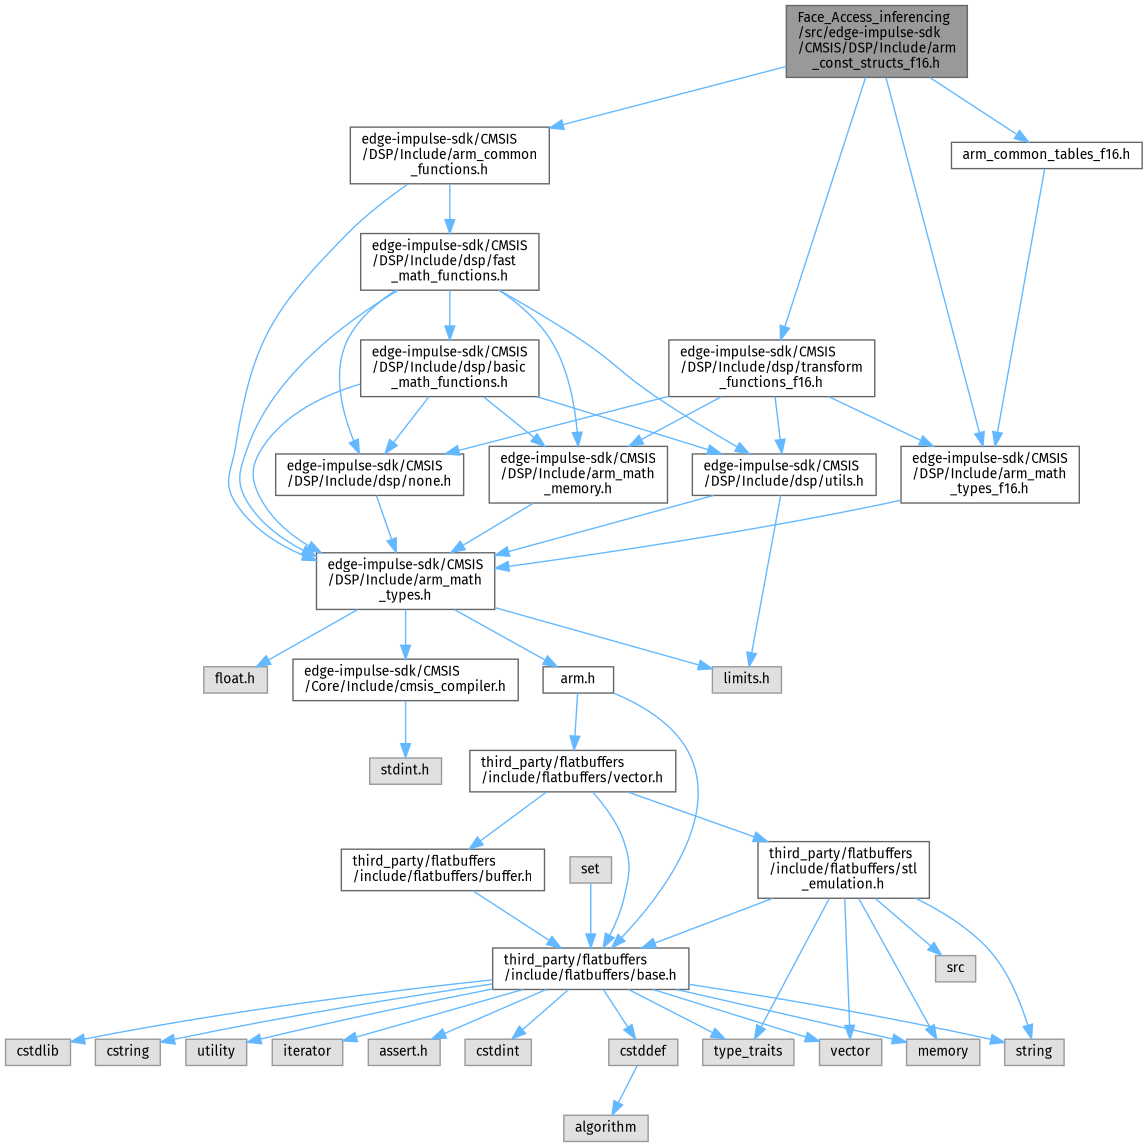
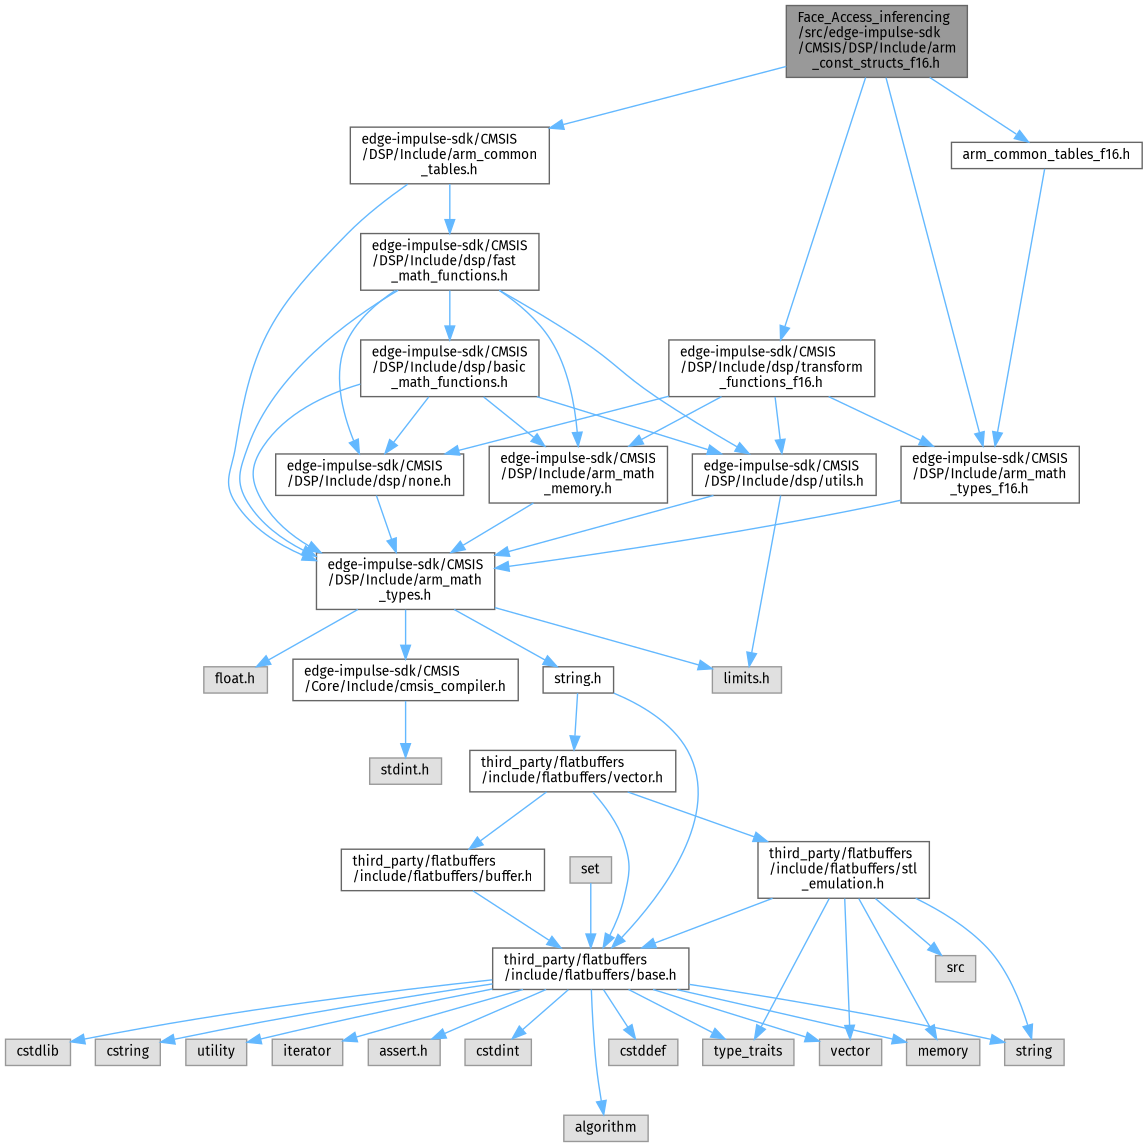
node "edge-impulse-sdk/CMSIS /DSP/Include/arm_common _functions.h": label "edge-impulse-sdk/CMSIS /DSP/Include/arm_common _functions.h" -> "edge-impulse-sdk/CMSIS /DSP/Include/arm_common _tables.h"
node "arm.h": label "arm.h" -> "string.h"
edge "cstddef" -> "algorithm": now "third_party/flatbuffers /include/flatbuffers/base.h" -> "algorithm"
